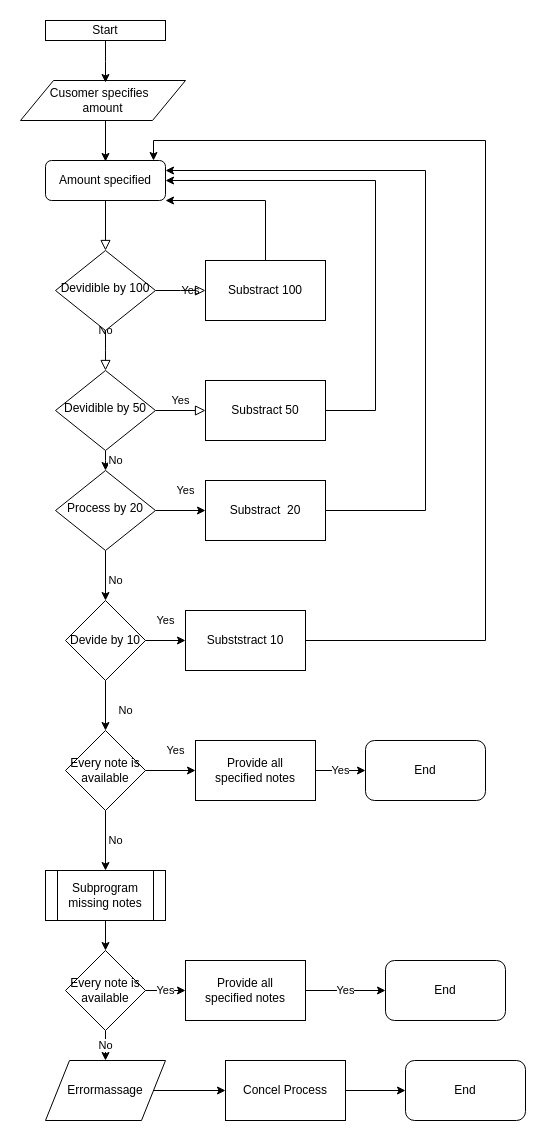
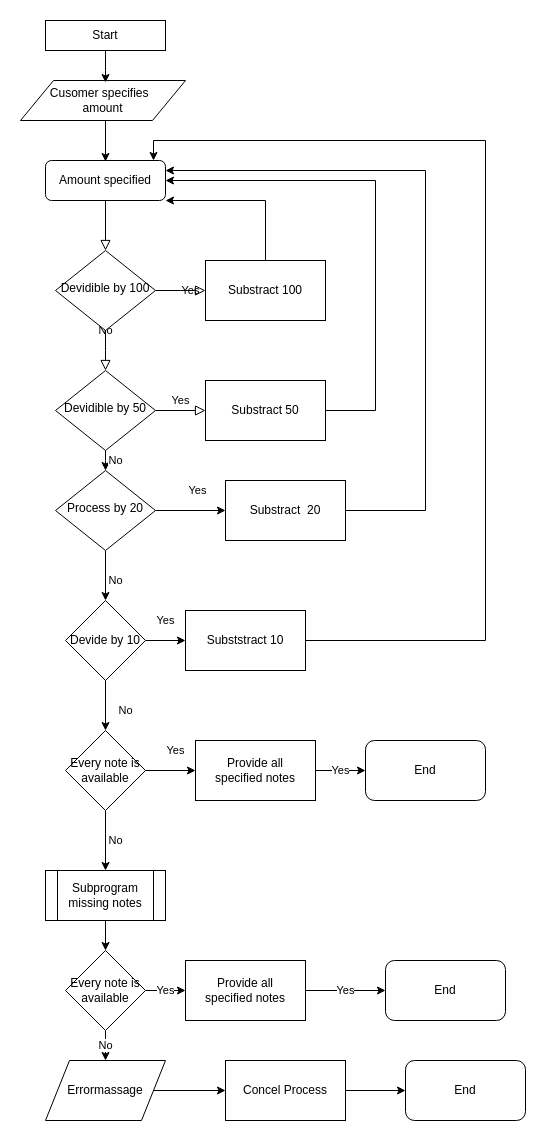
node "Start": size 120x20 -> 120x30
node "Substract 20": moved (266, 511) -> (286, 511)
